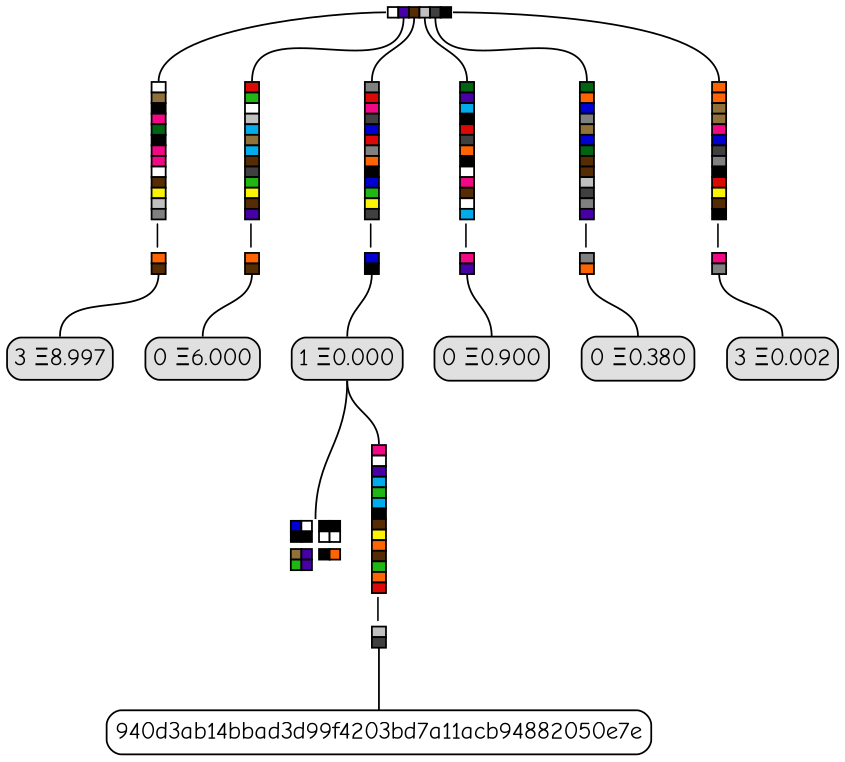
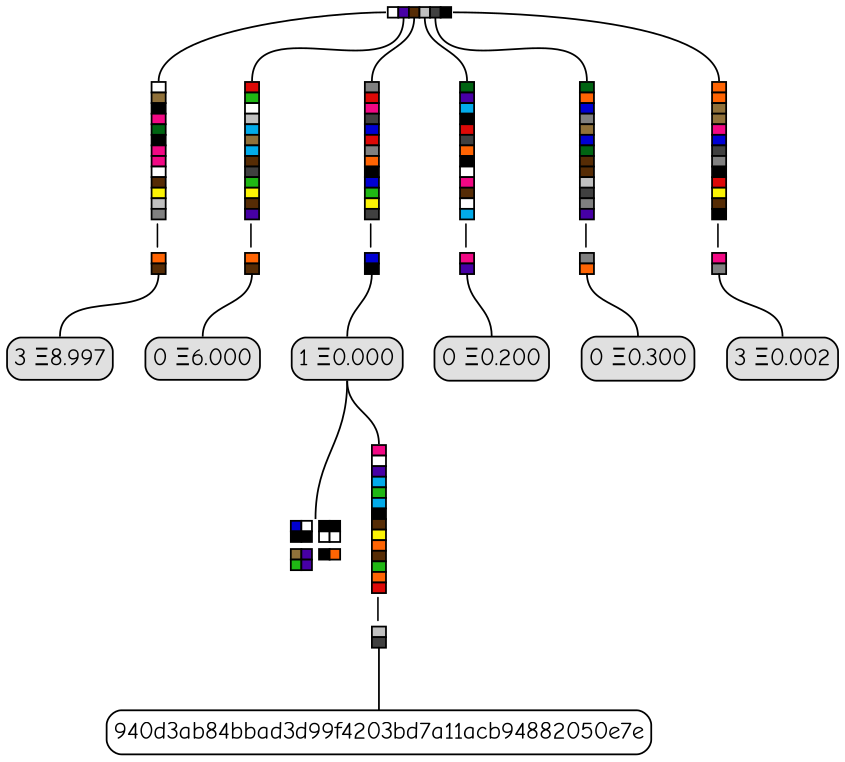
node "0 Ξ0.900": label "0 Ξ0.900" -> "0 Ξ0.200"
node "0 Ξ0.380": label "0 Ξ0.380" -> "0 Ξ0.300"
node "940d3ab14bbad3d99f4203bd7a11acb94882050e7e": label "940d3ab14bbad3d99f4203bd7a11acb94882050e7e" -> "940d3ab84bbad3d99f4203bd7a11acb94882050e7e"
